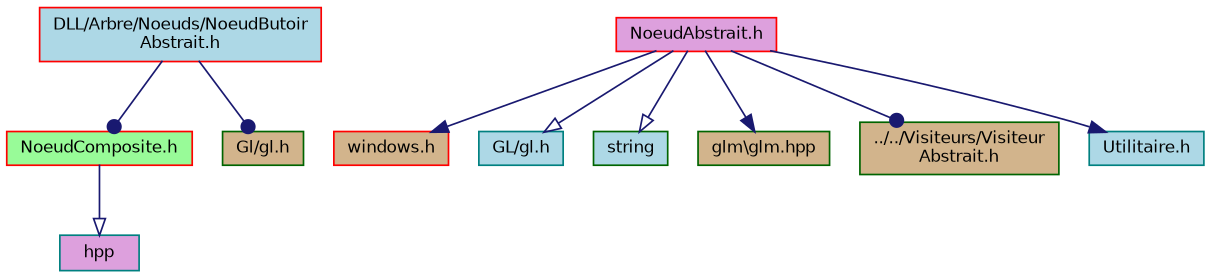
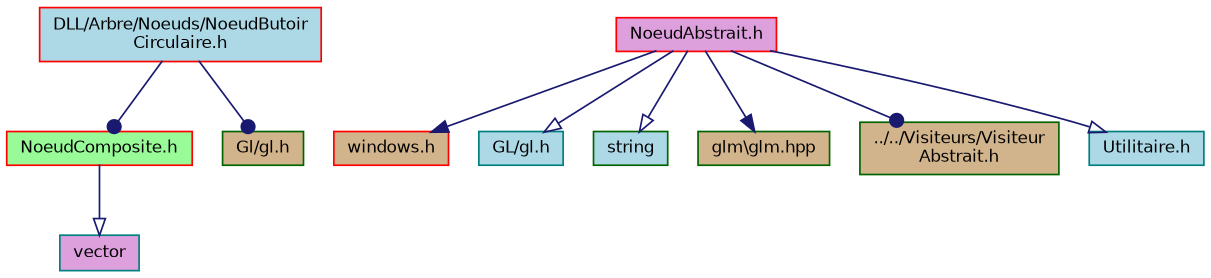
node "DLL/Arbre/Noeuds/NoeudButoir Abstrait.h": label "DLL/Arbre/Noeuds/NoeudButoir Abstrait.h" -> "DLL/Arbre/Noeuds/NoeudButoir Circulaire.h"
edge "NoeudAbstrait.h" -> "Utilitaire.h": arrowhead normal -> onormal
node "hpp": label "hpp" -> "vector"
